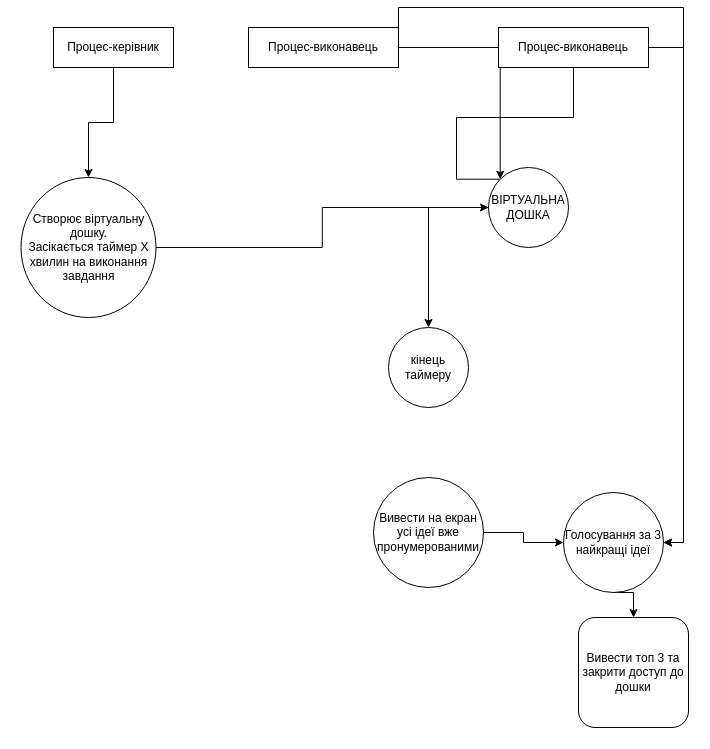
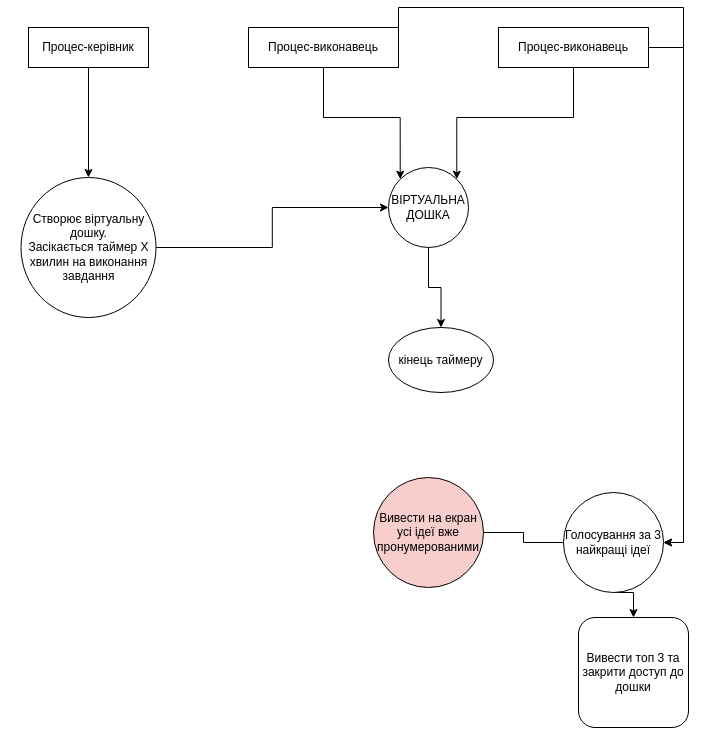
node "Процес-керівник": moved (114, 48) -> (89, 48)
node "ВІРТУАЛЬНА ДОШКА": moved (529, 208) -> (429, 208)
node "кінець таймеру": size 80x80 -> 105x65
node "Вивести на екран усі ідеї вже пронумерованими": fillcolor #ffffff -> #f8cecc
edge "Вивести на екран усі ідеї вже пронумерованими" -> "Голосування за 3 найкращі ідеї": arrowhead classic -> none
